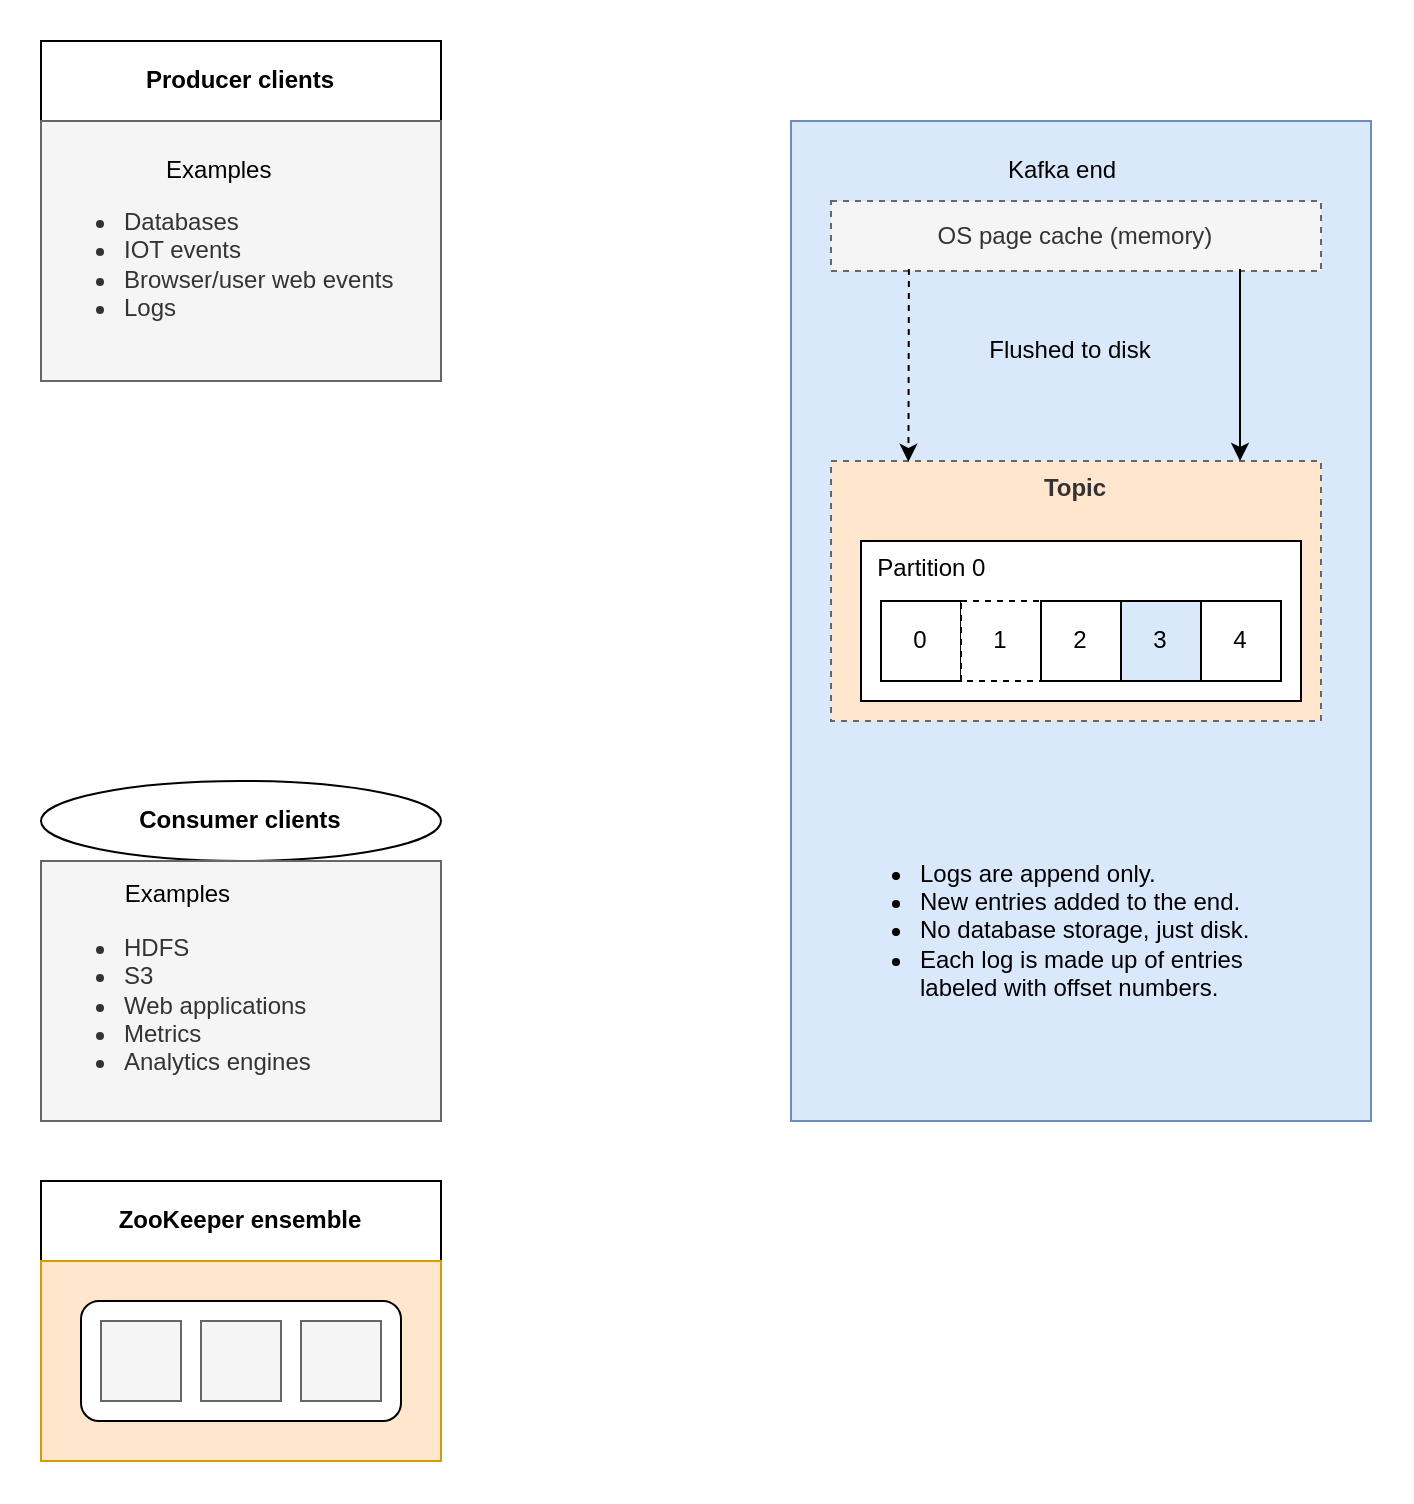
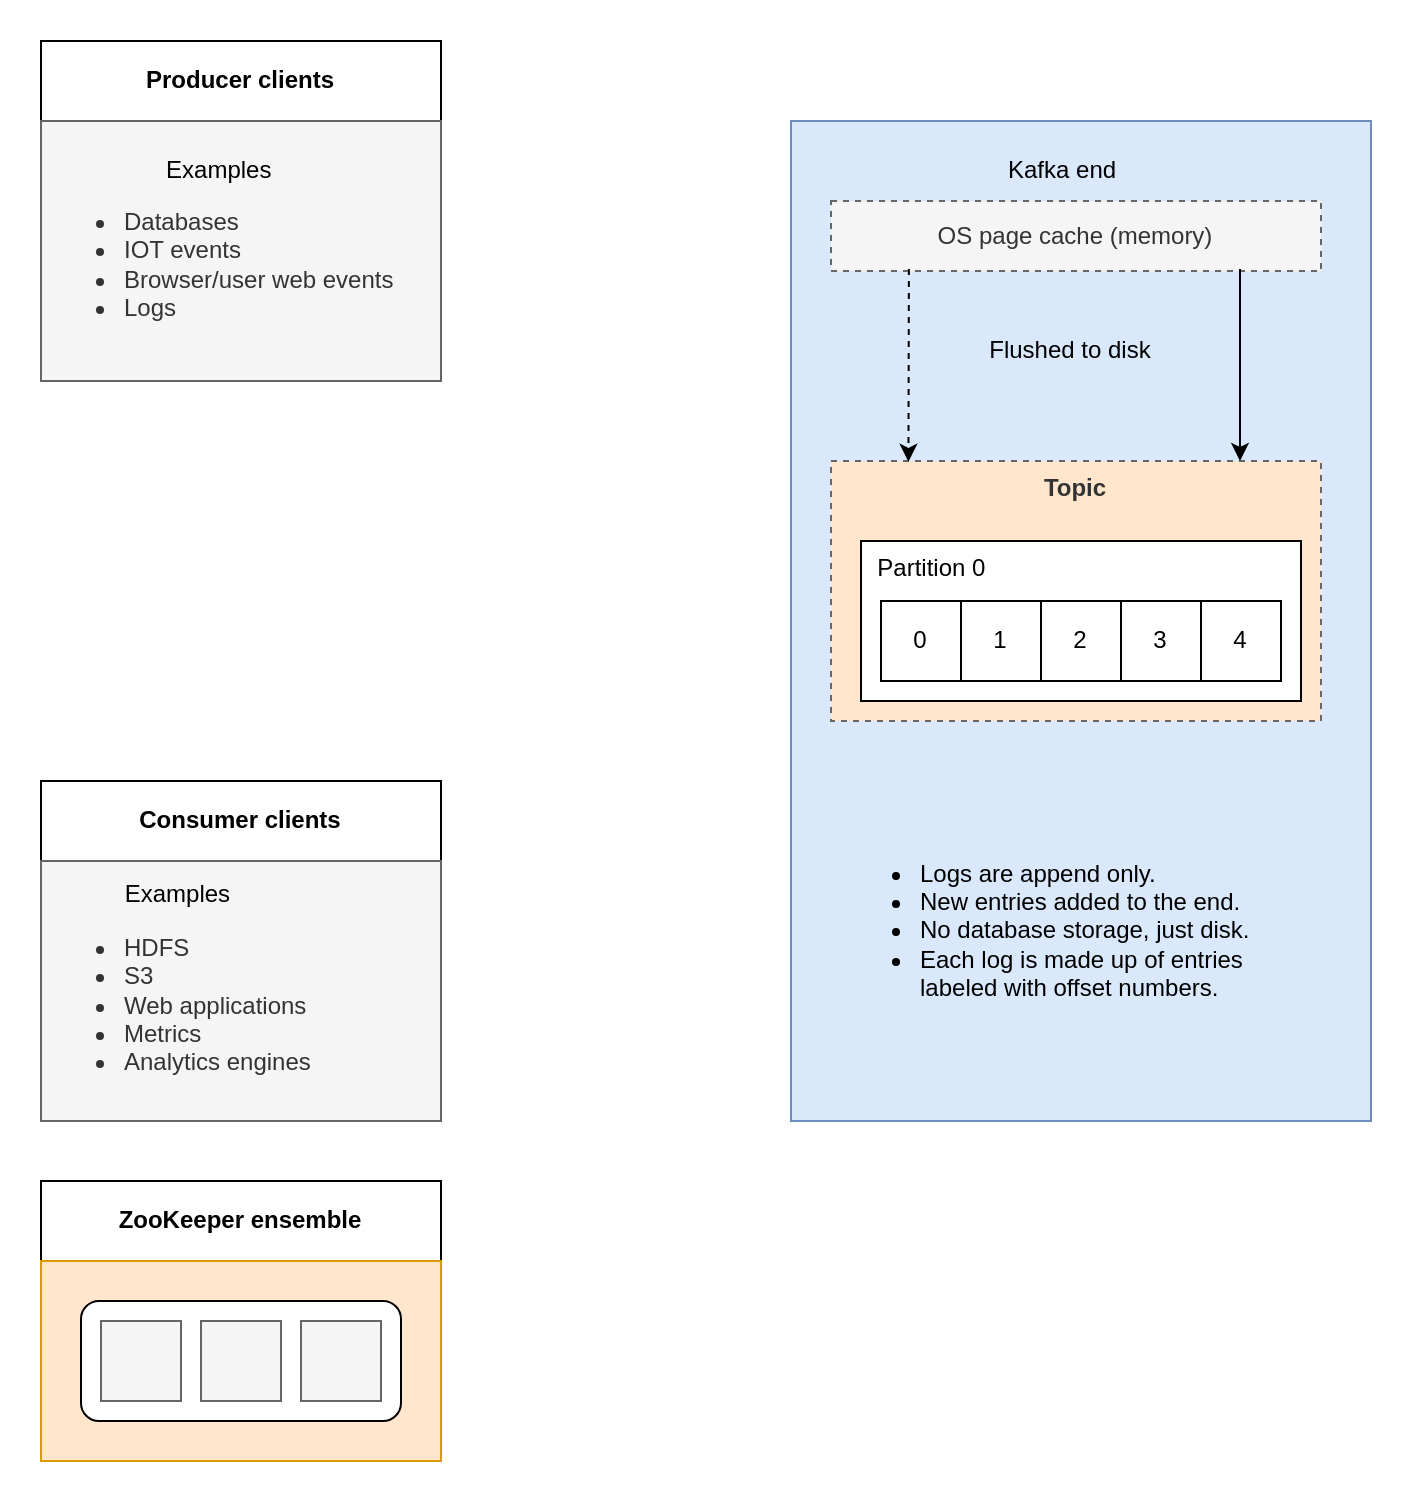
node "1": style dashed -> solid
node "3": fillcolor #dae8fc -> #ffffff
node "Consumer clients": shape ellipse -> rectangle
